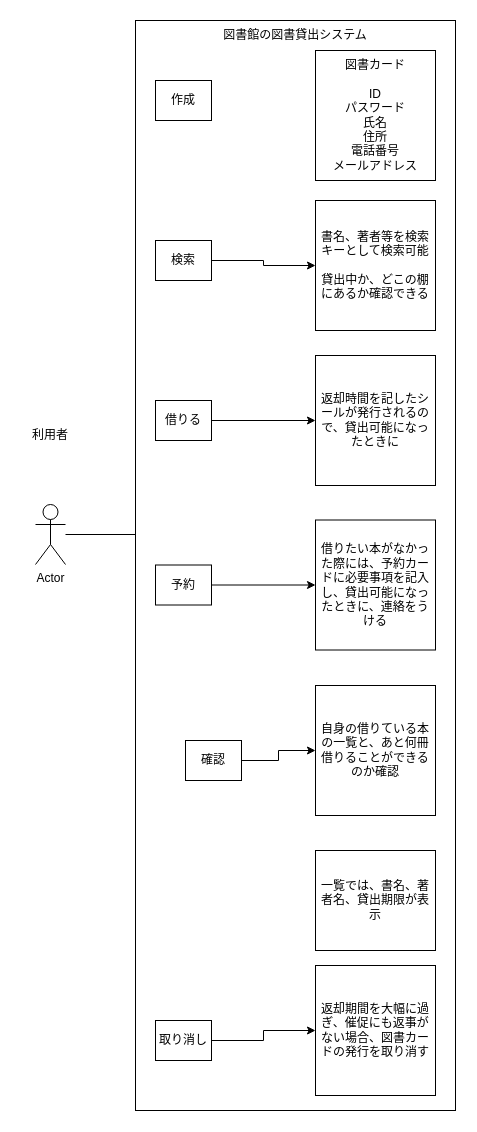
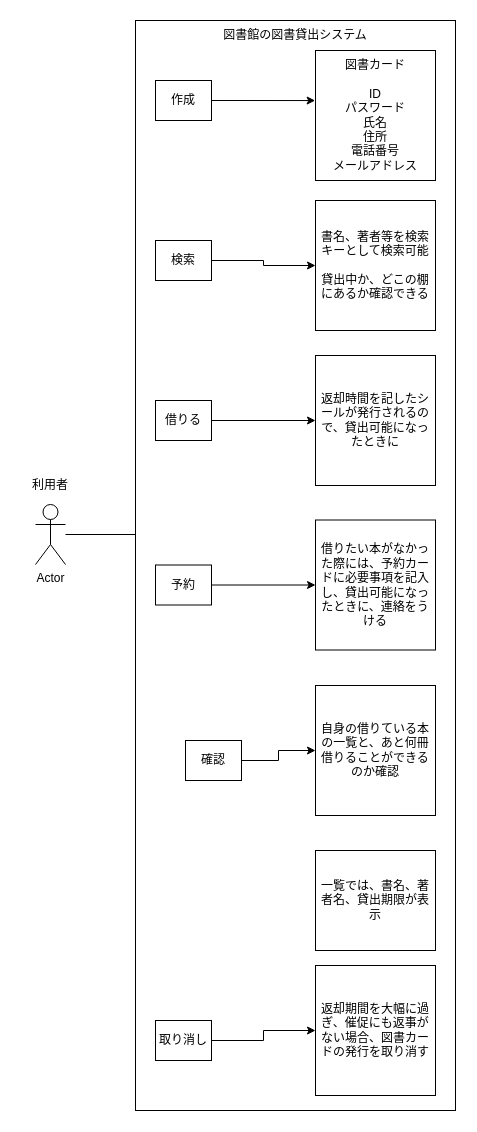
edge "作成" -> "図書カード ID パスワード 氏名 住所 電話番号 メールアドレス": added
node "利用者": moved (51, 436) -> (51, 486)
